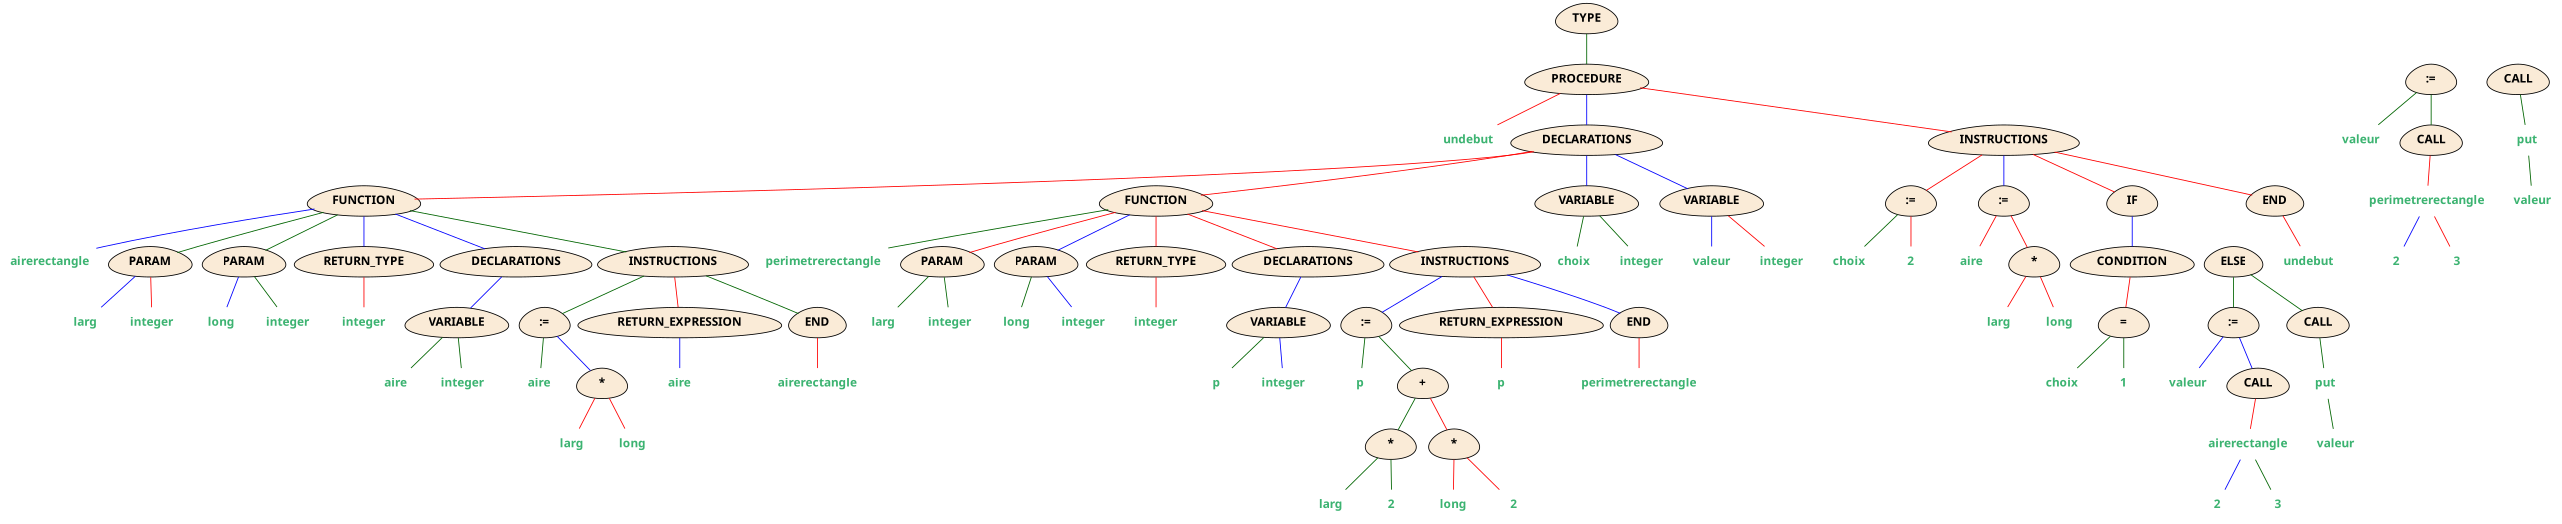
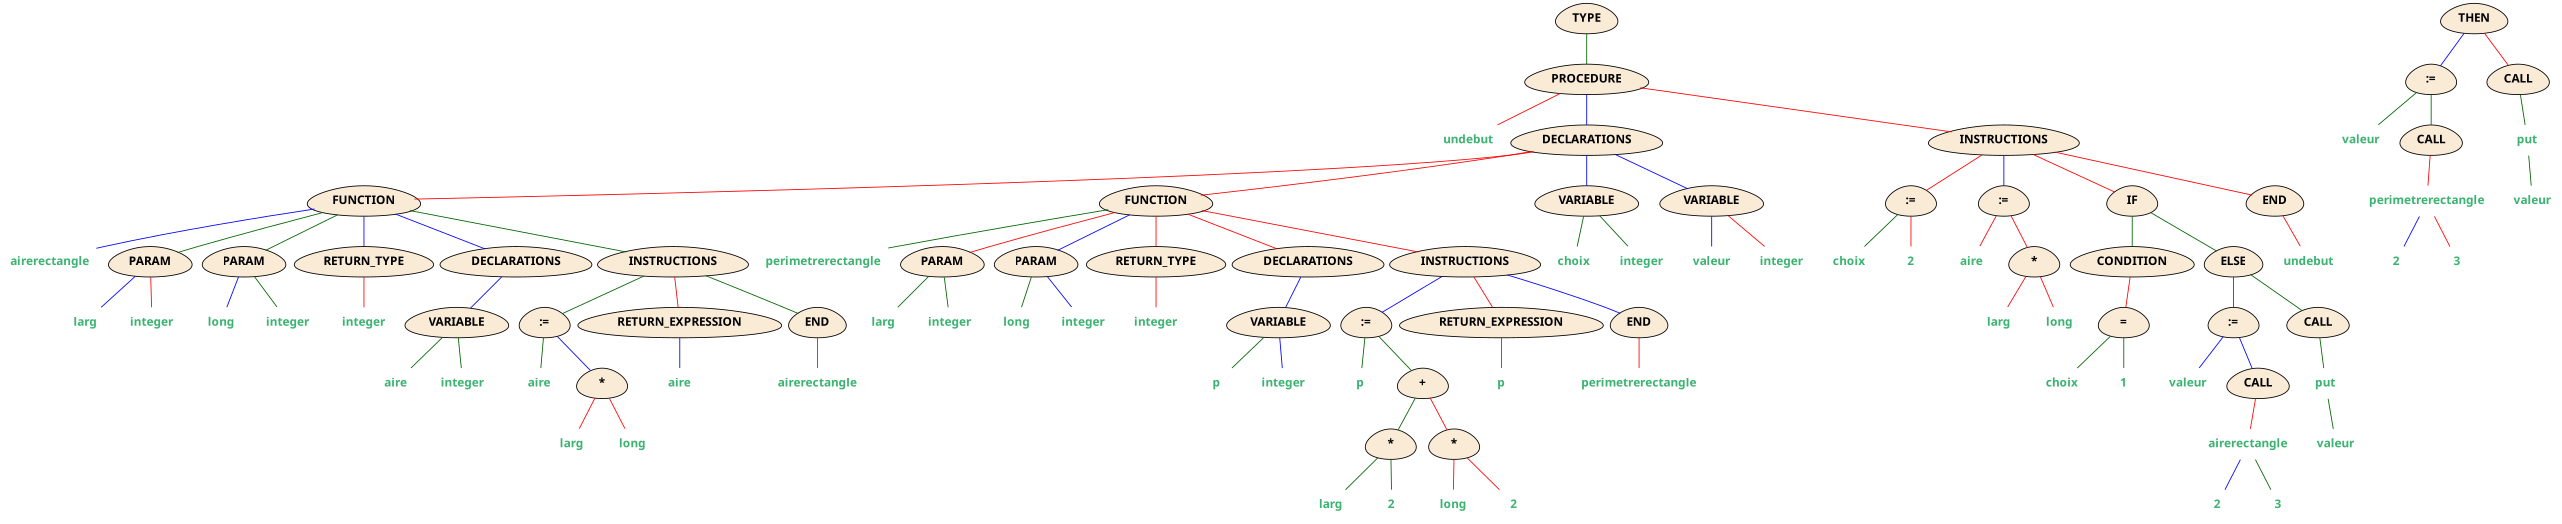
node "THEN": added
edge "IF" -- "CONDITION": color blue -> darkgreen
edge "IF" -- "ELSE": added
